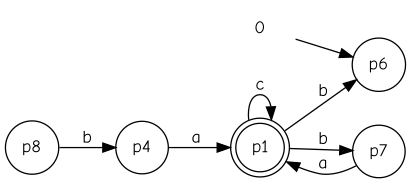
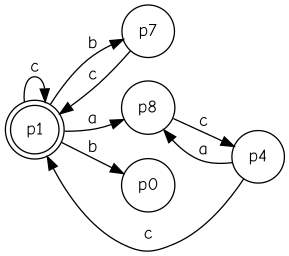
node "0": removed
node "p6": label "p6" -> "p0"
edge "p1" -> "p8": added, label "a"
edge "p8" -> "p4": label "b" -> "c"
edge "p4" -> "p1": label "a" -> "c"
edge "p4" -> "p8": added, label "a"
edge "p7" -> "p1": label "a" -> "c"
